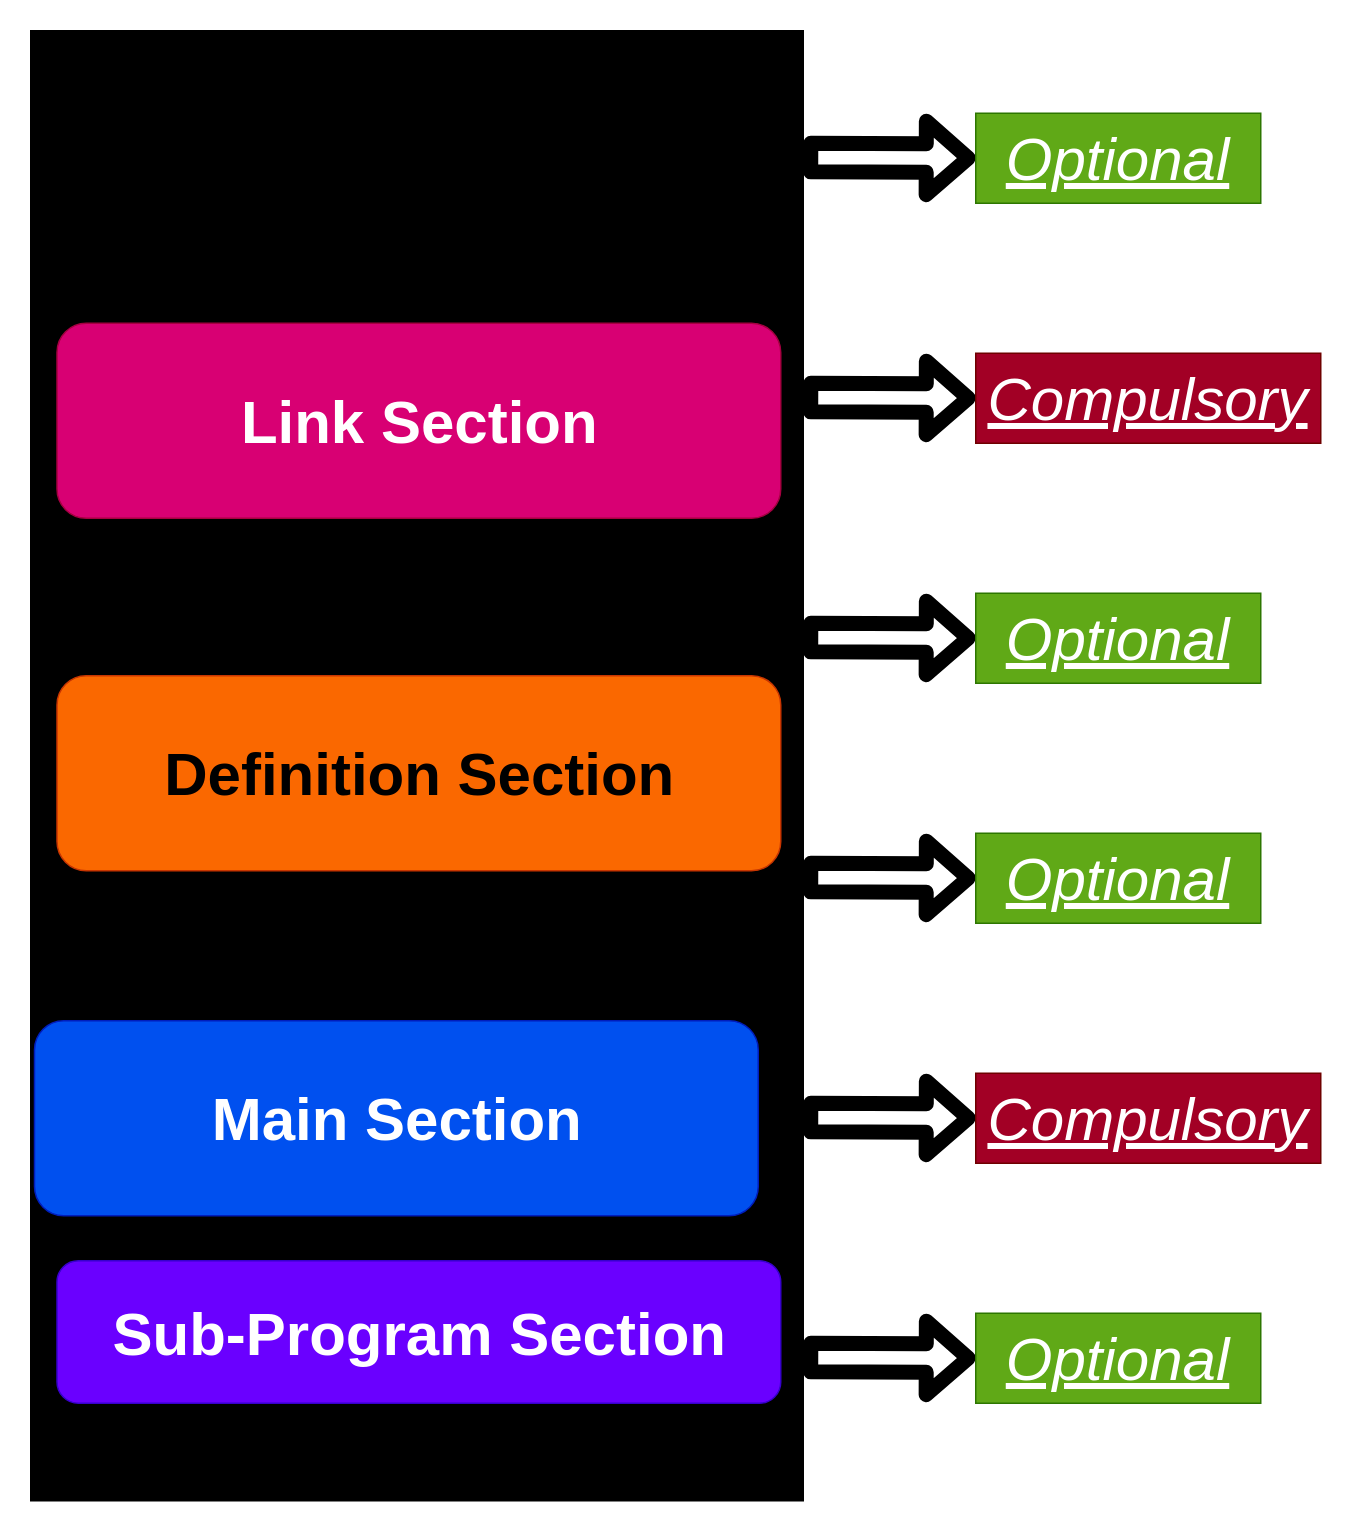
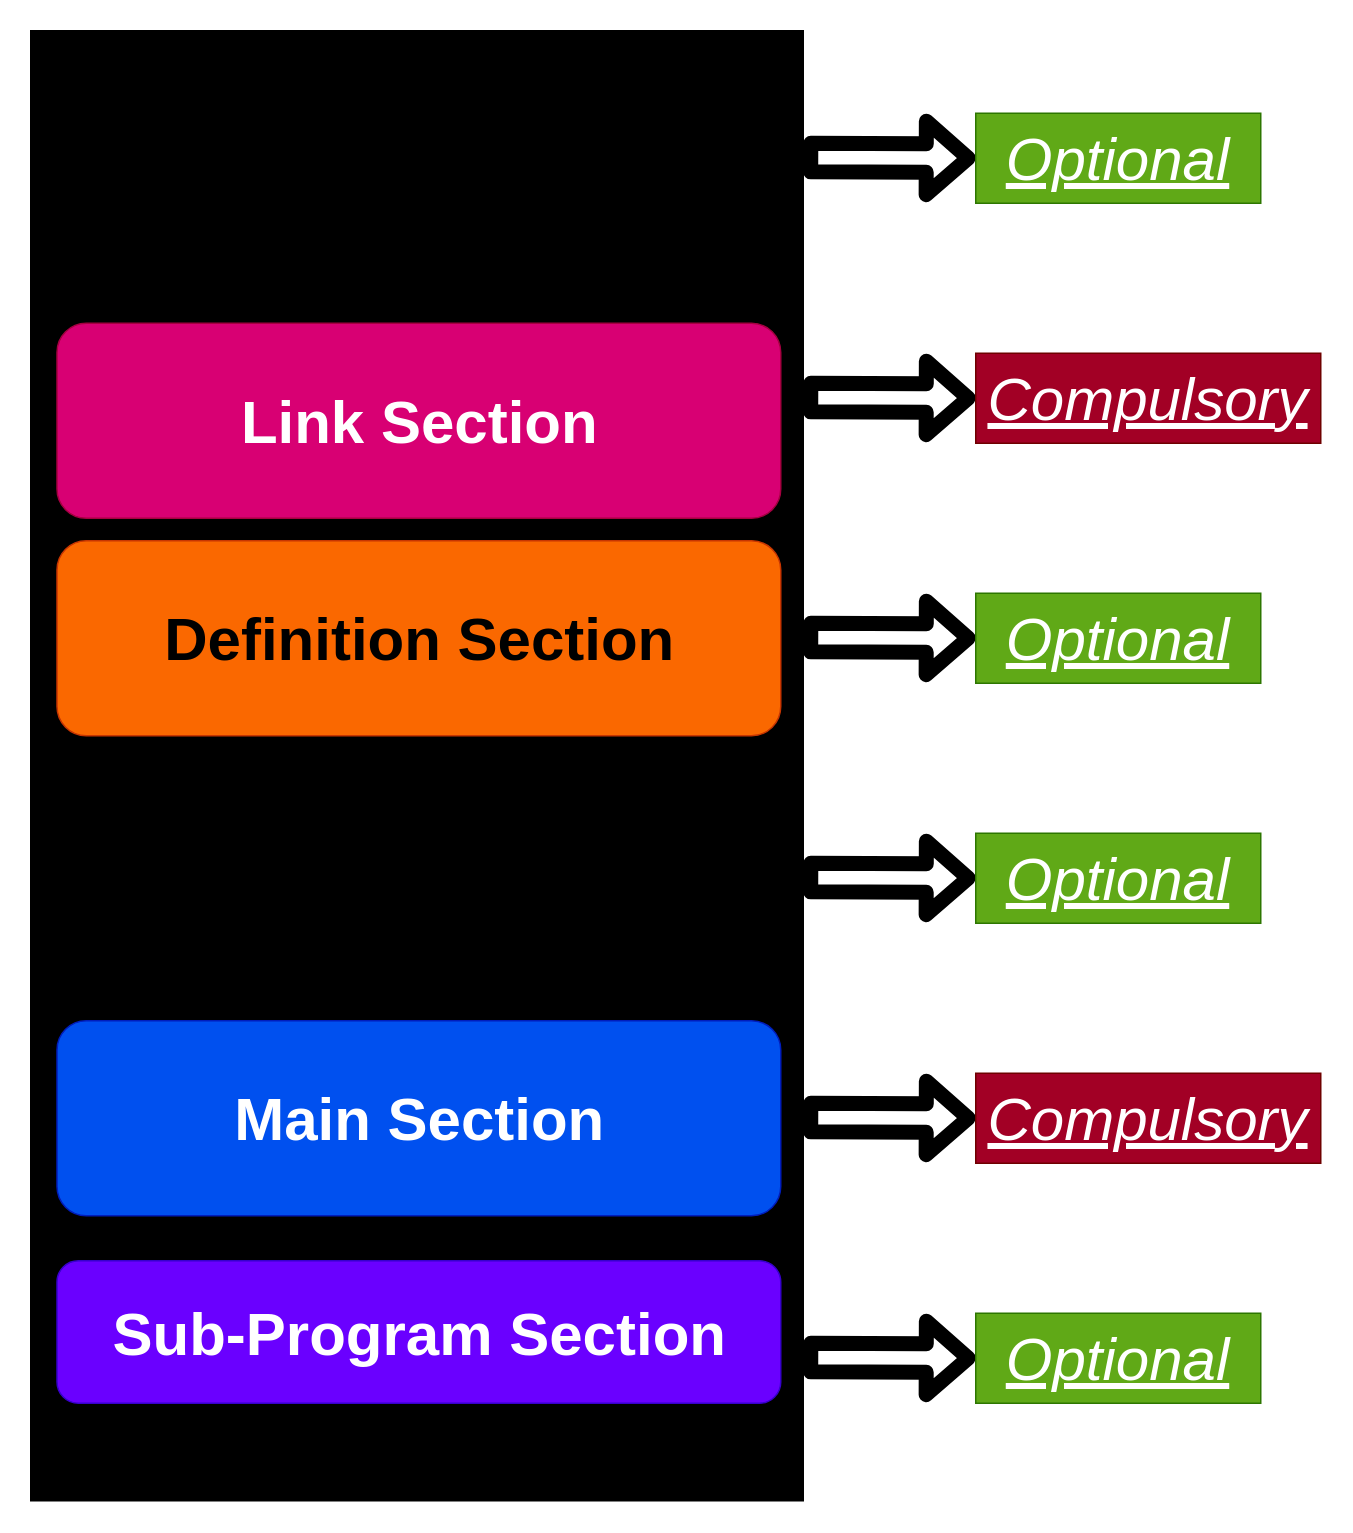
node "Definition Section": moved (419, 773) -> (419, 638)
node "Main Section": moved (396, 1118) -> (419, 1118)
